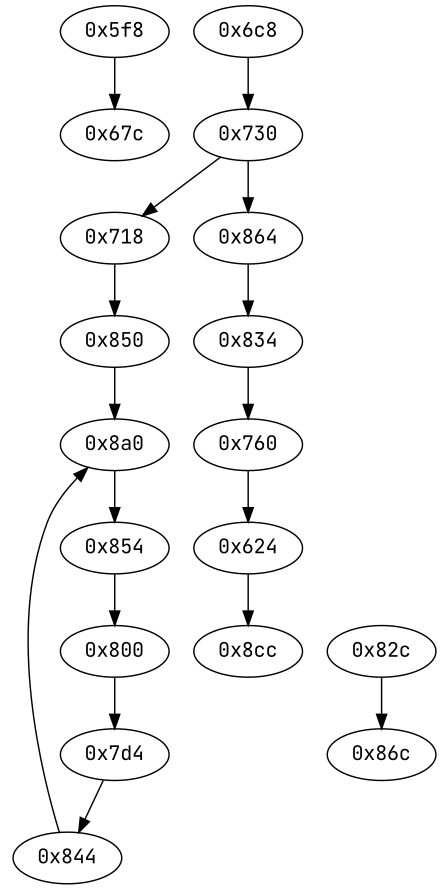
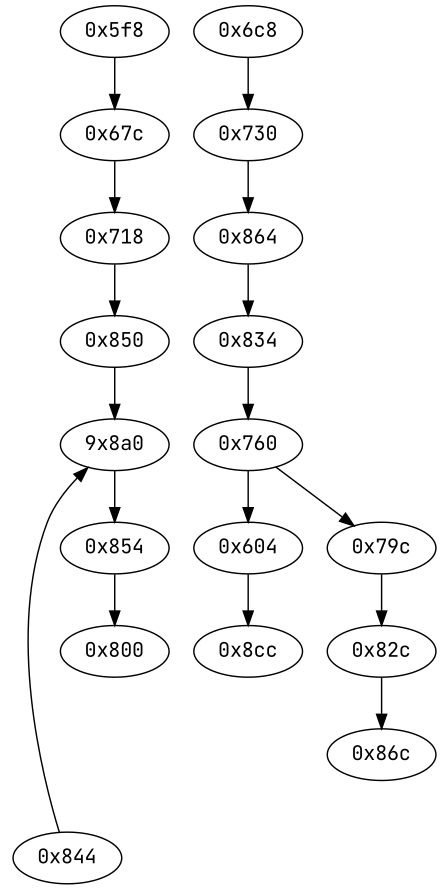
edge "0x730" -> "0x718": now "0x67c" -> "0x718"
node "0x8a0": label "0x8a0" -> "9x8a0"
node "0x624": label "0x624" -> "0x604"
node "0x79c": added
node "0x7d4": removed
